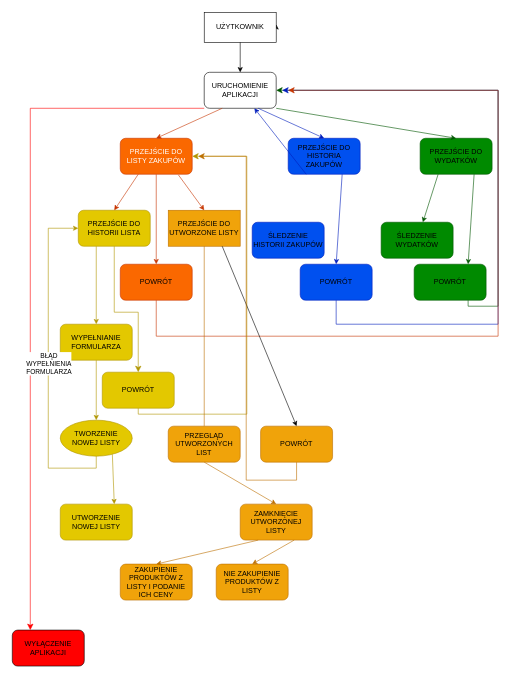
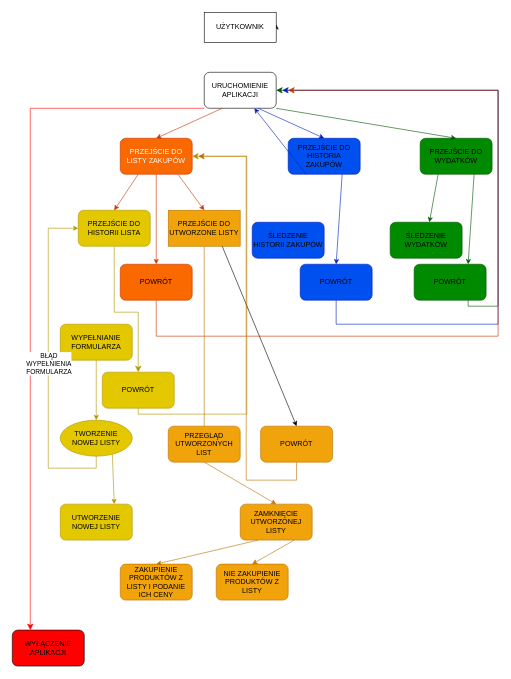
edge "UŻYTKOWNIK" -> "URUCHOMIENIE APLIKACJI": removed
node "ŚLEDZENIE WYDATKÓW": moved (417, 240) -> (426, 240)
edge "PRZEJŚCIE DO HISTORII LISTA" -> "WYPEŁNIANIE FORMULARZA": removed
